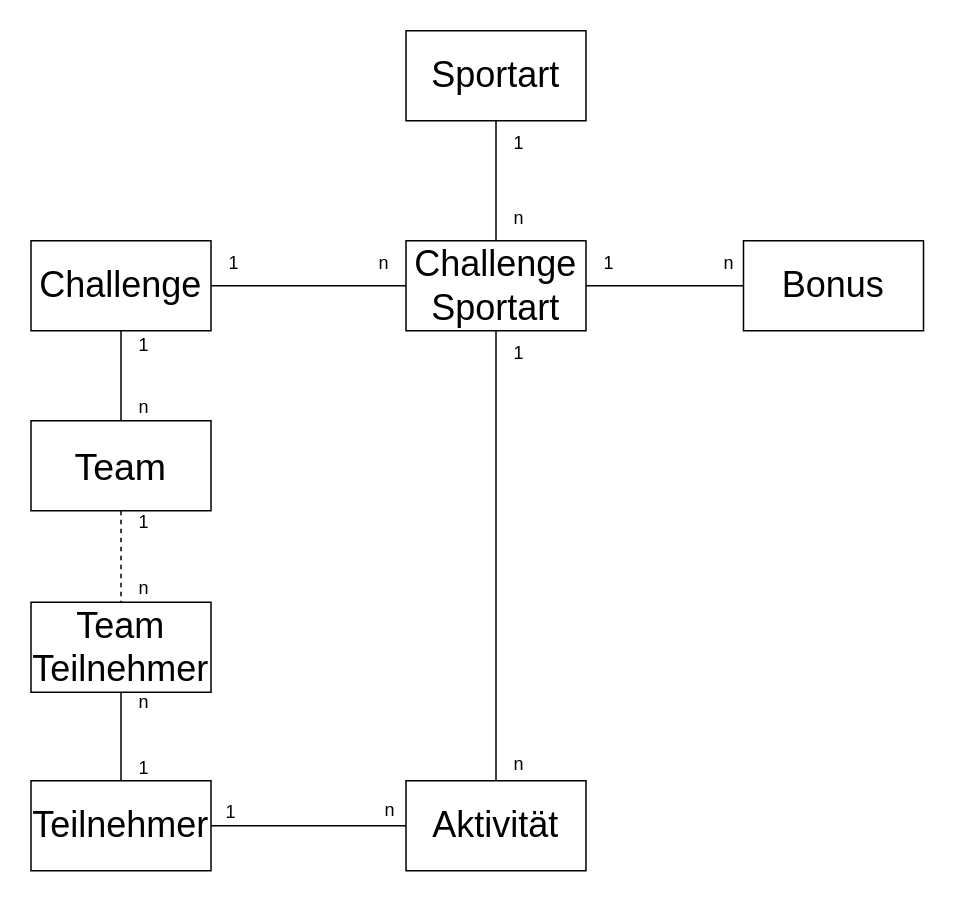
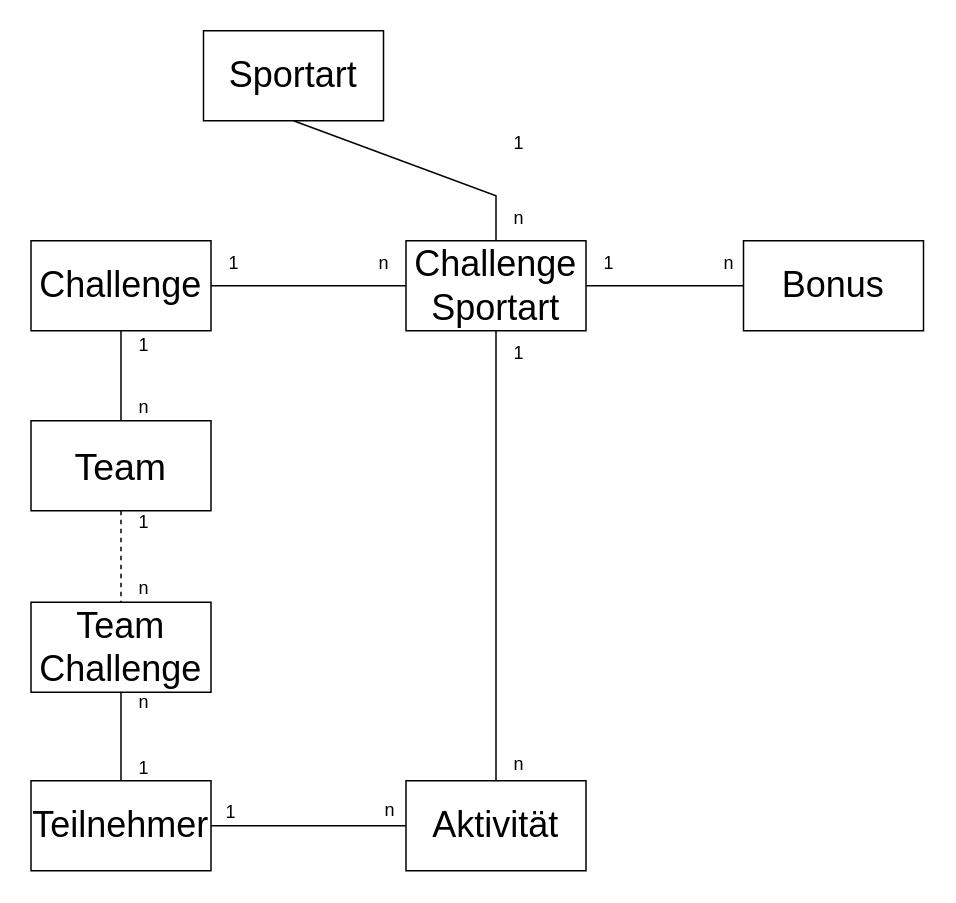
node "Sportart": moved (496, 76) -> (293, 76)
node "Team Teilnehmer": label "Team Teilnehmer" -> "Team Challenge"
